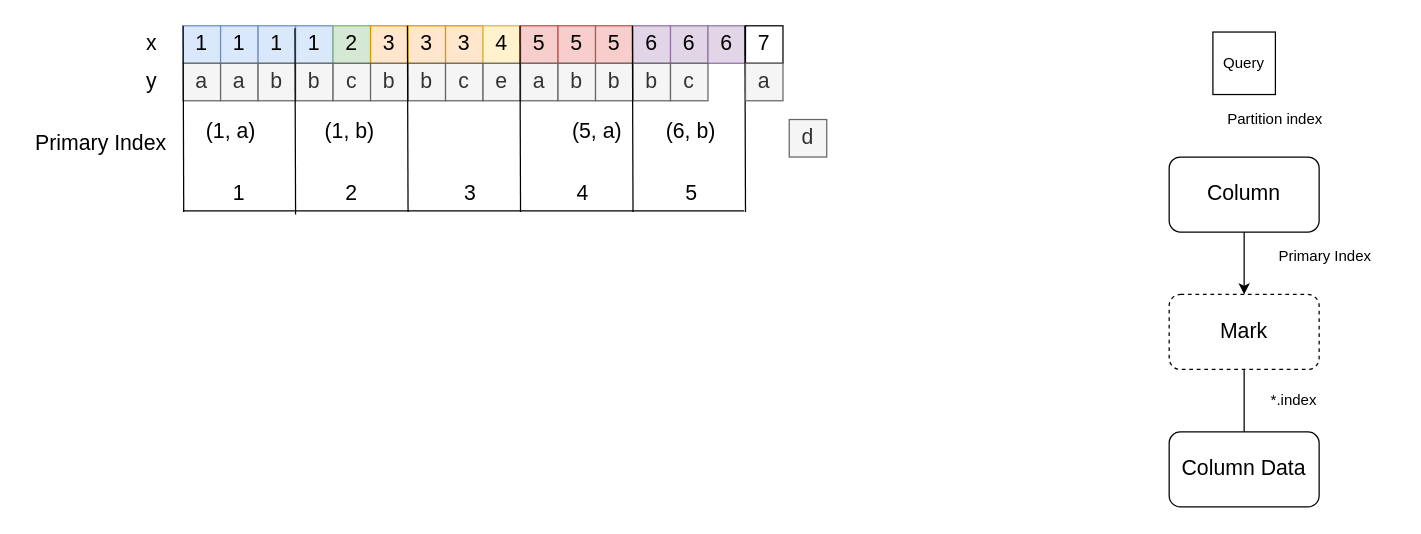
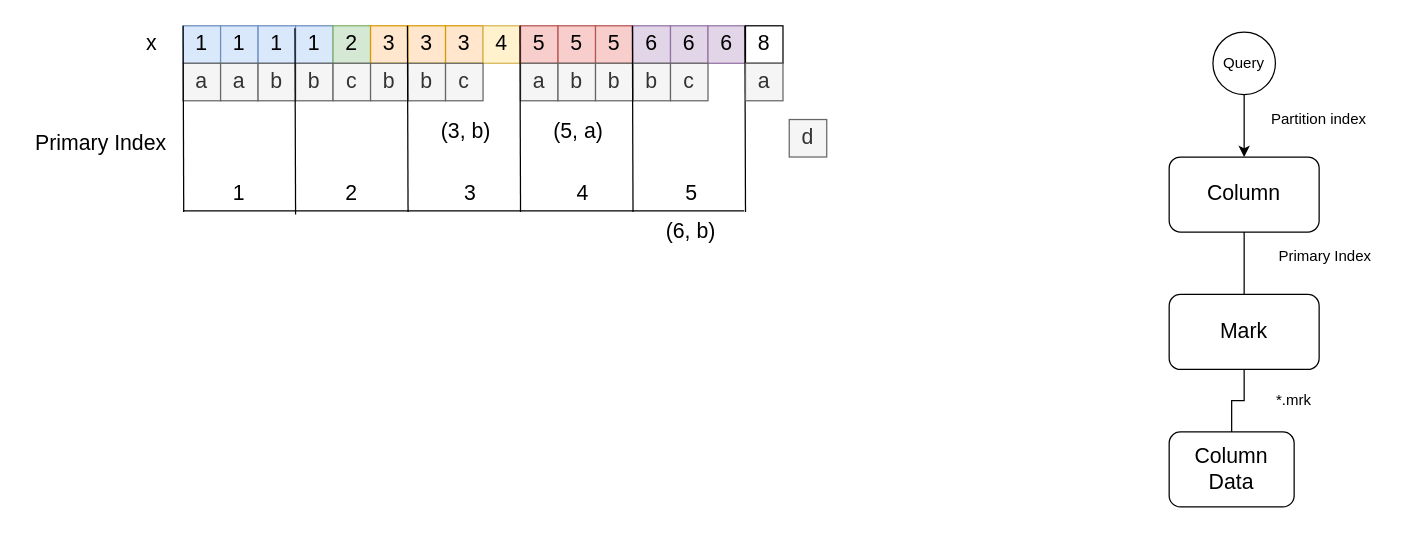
node "7": label "7" -> "8"
node "Query": shape rectangle -> ellipse
node "y": removed
node "e": removed
node "Partition index": moved (1276, 119) -> (1319, 119)
edge "Query" -> "Column": added
node "(1, a)": removed
node "(1, b)": removed
node "(3, b)": added
node "(5, a)": moved (598, 132) -> (579, 132)
node "(6, b)": moved (691, 132) -> (691, 232)
edge "Column" -> "Mark": arrowhead classic -> none
node "Mark": style dashed -> solid
node "*.index": label "*.index" -> "*.mrk"
node "Column Data": size 150x75 -> 125x75
